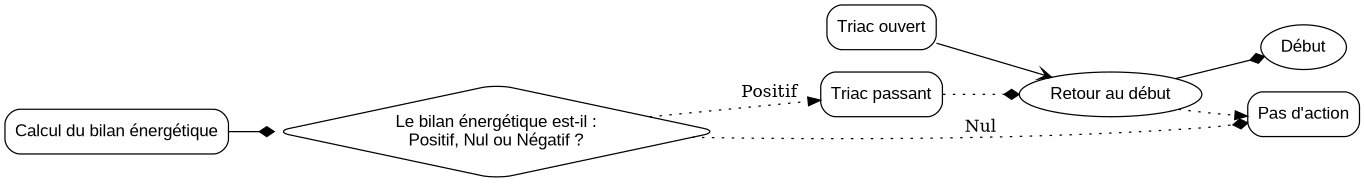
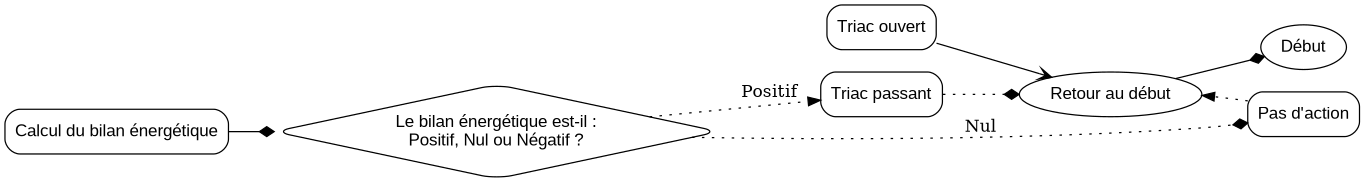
edge "Retour au début" -> "Pas d'action": reversed
